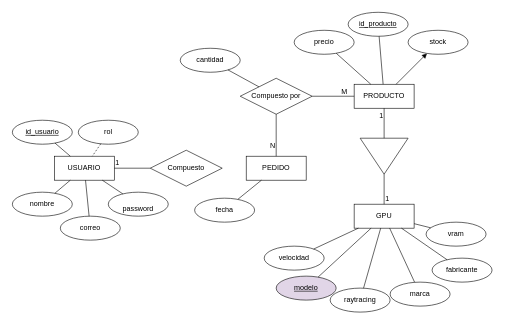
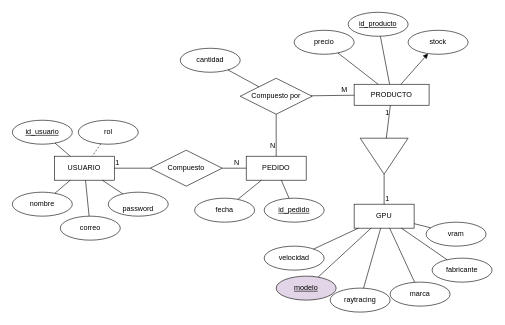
node "PRODUCTO": size 60x24 -> 75x21
edge "Compuesto" -- "PEDIDO": added, label "N"
edge "PEDIDO" -- "id_pedido": added
node "id_pedido": added
